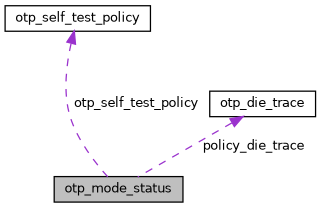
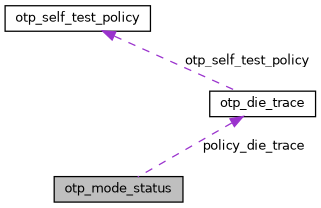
edge "otp_mode_status" -> "otp_self_test_policy": now "otp_die_trace" -> "otp_self_test_policy"
